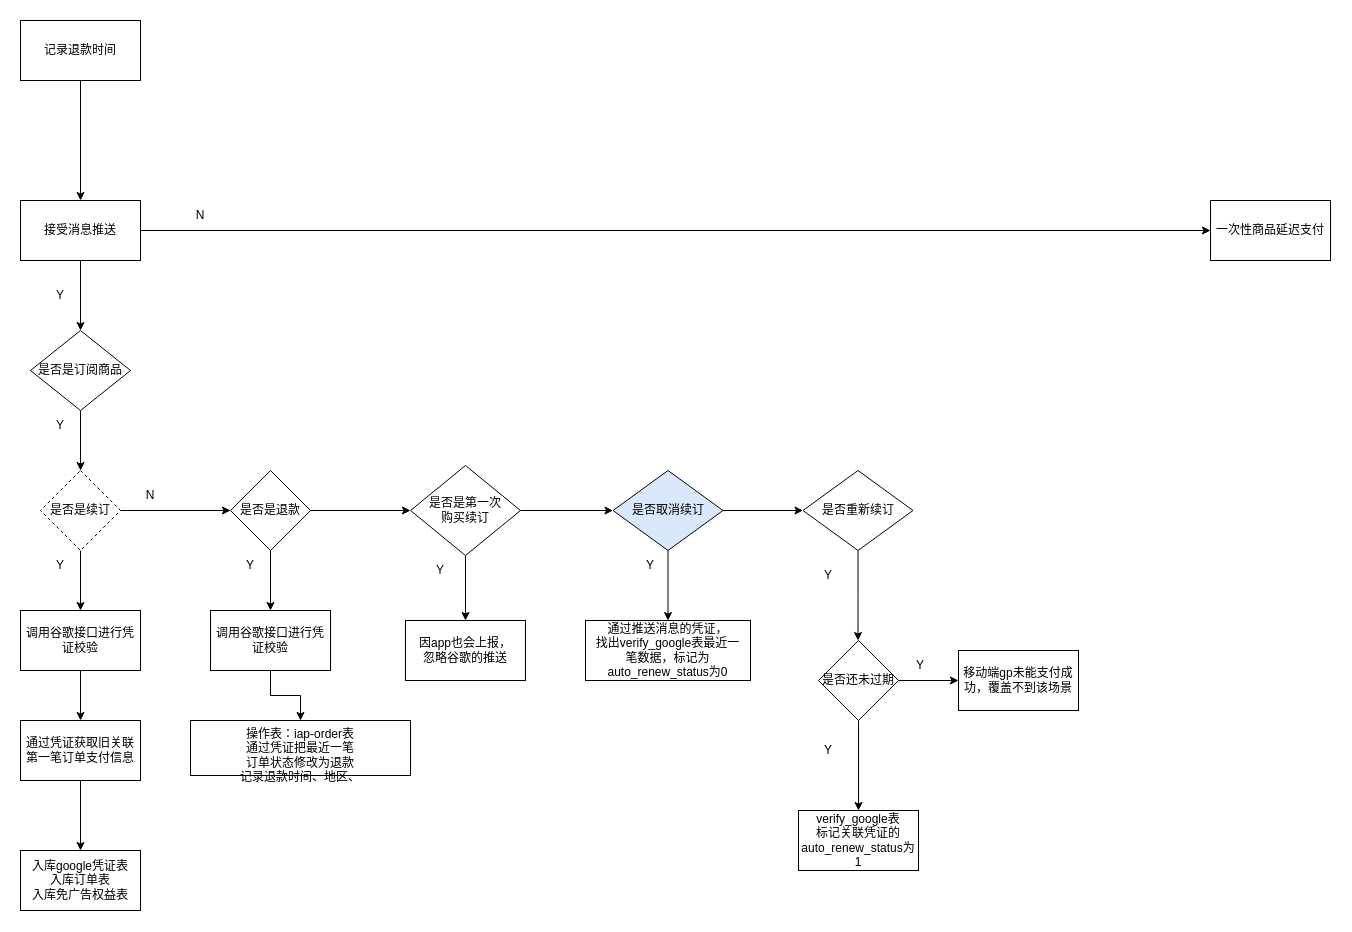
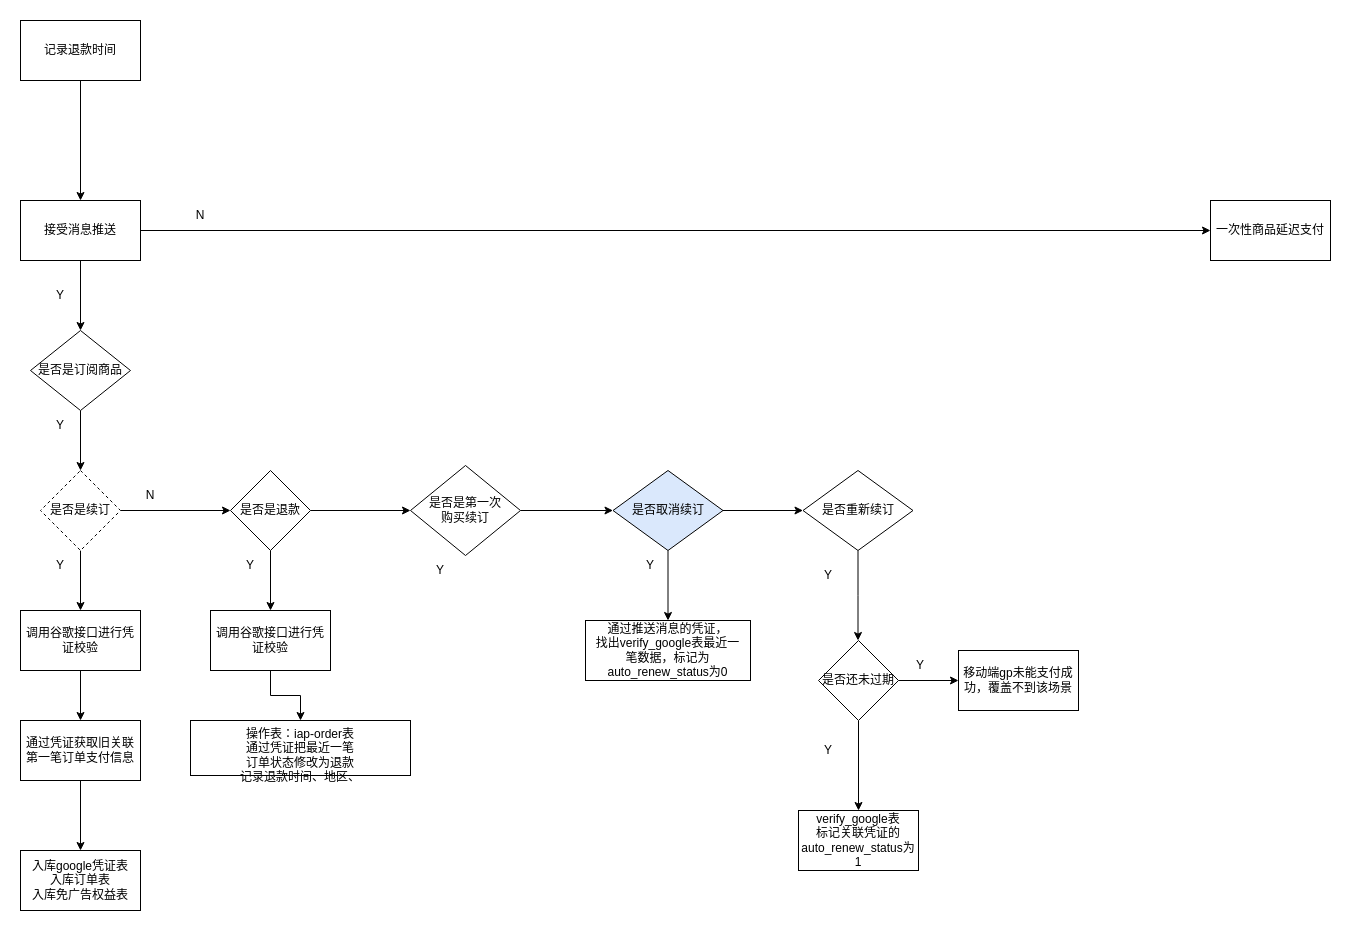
edge "是否是第一次 购买续订" -> "因app也会上报， 忽略谷歌的推送": removed
node "因app也会上报， 忽略谷歌的推送": removed
